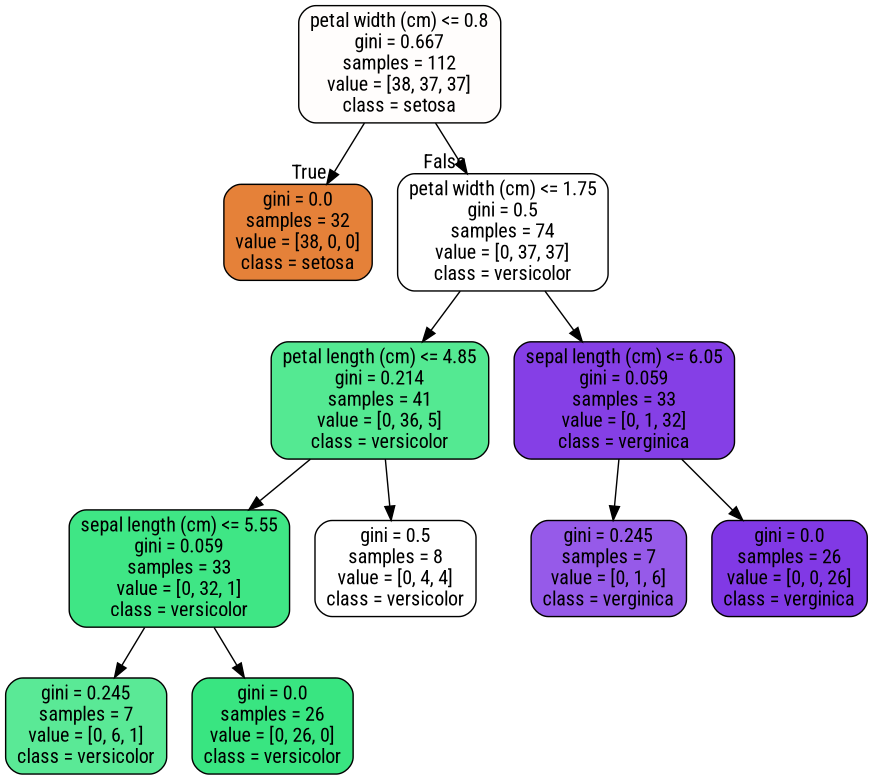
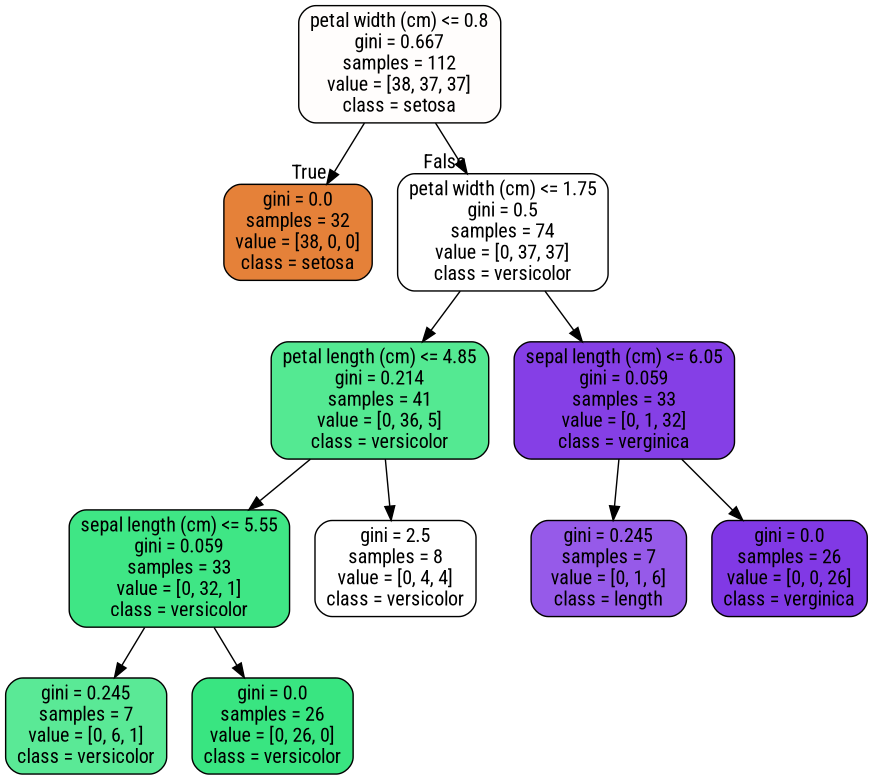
node "gini = 0.5 samples = 8 value = [0, 4, 4] class = versicolor": label "gini = 0.5 samples = 8 value = [0, 4, 4] class = versicolor" -> "gini = 2.5 samples = 8 value = [0, 4, 4] class = versicolor"
node "gini = 0.245 samples = 7 value = [0, 1, 6] class = verginica": label "gini = 0.245 samples = 7 value = [0, 1, 6] class = verginica" -> "gini = 0.245 samples = 7 value = [0, 1, 6] class = length"
